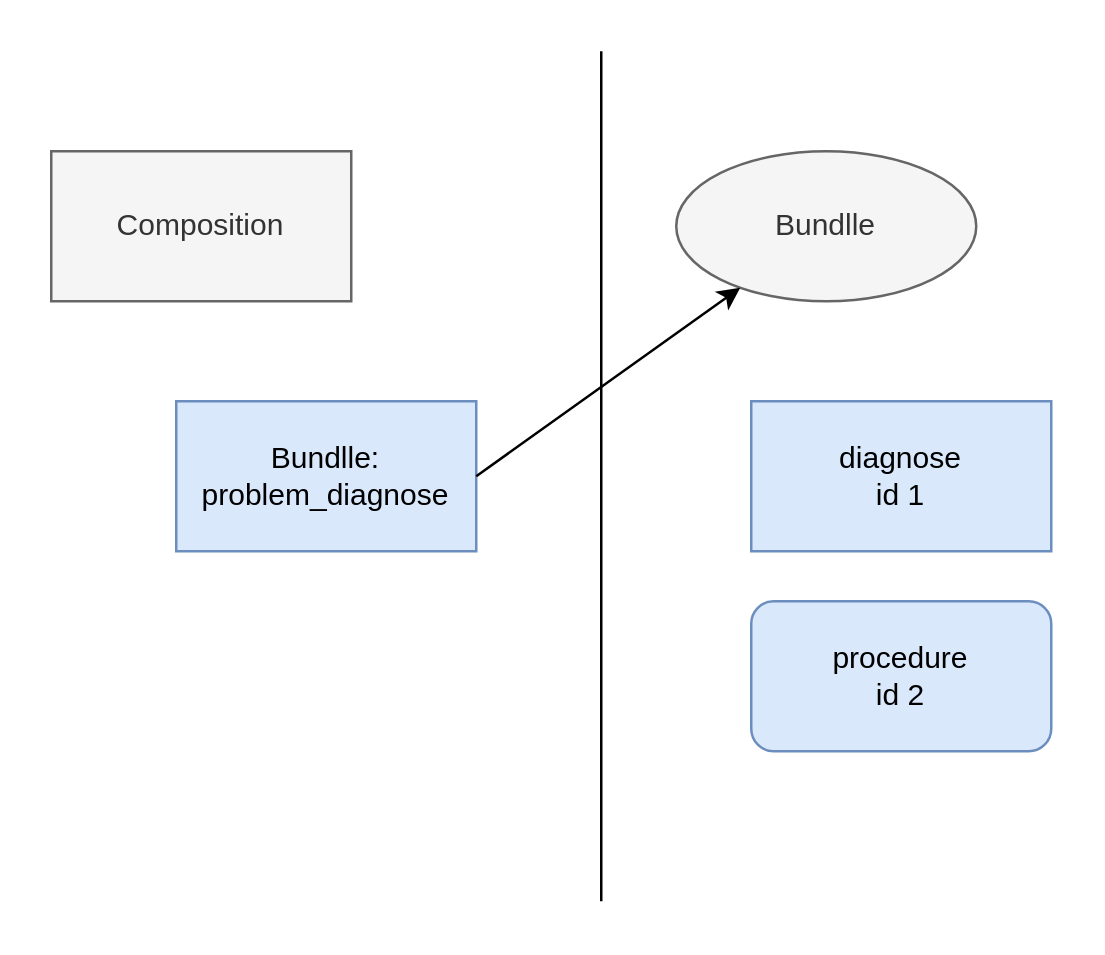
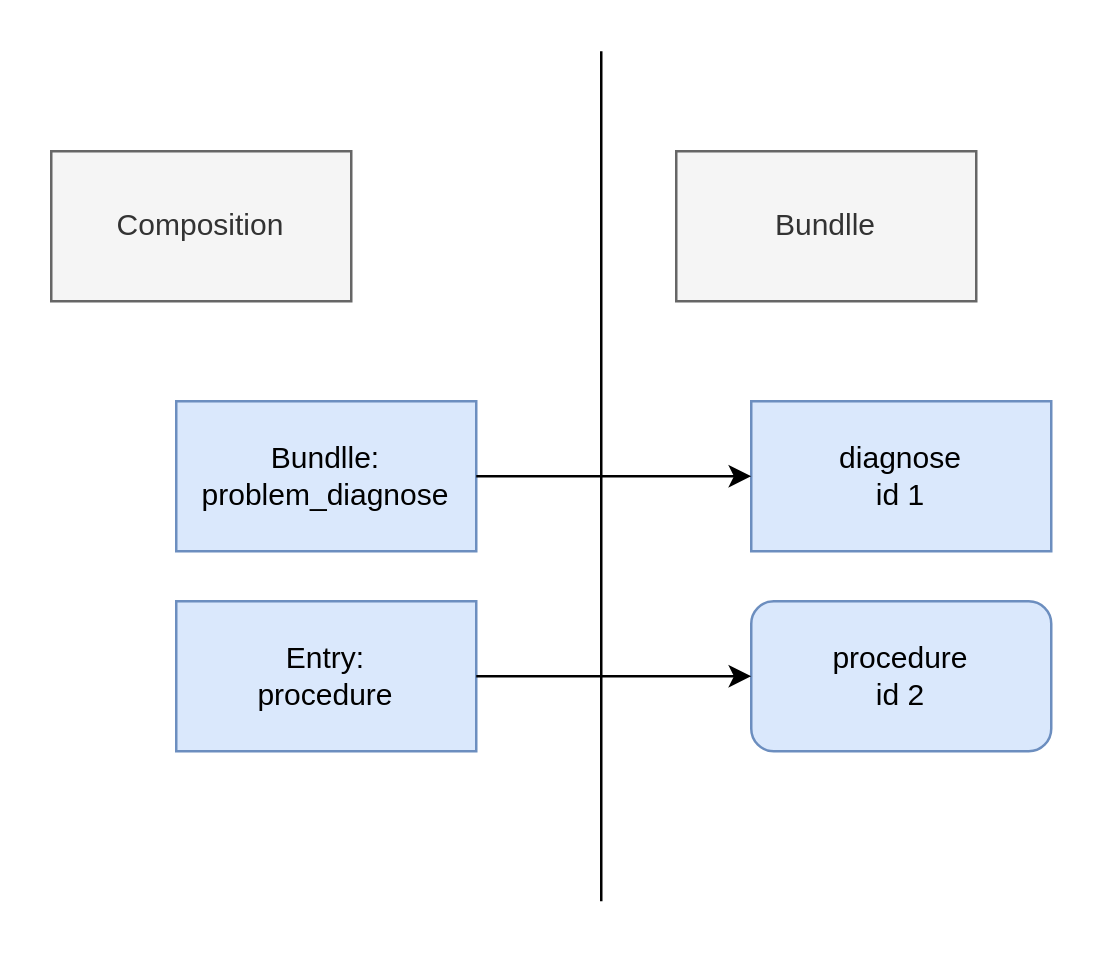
node "Bundlle": shape ellipse -> rectangle
edge "Bundlle: problem_diagnose" -> "Bundlle": now "Bundlle: problem_diagnose" -> "diagnose id 1"
node "Entry: procedure": added
edge "Entry: procedure" -> "procedure id 2": added
